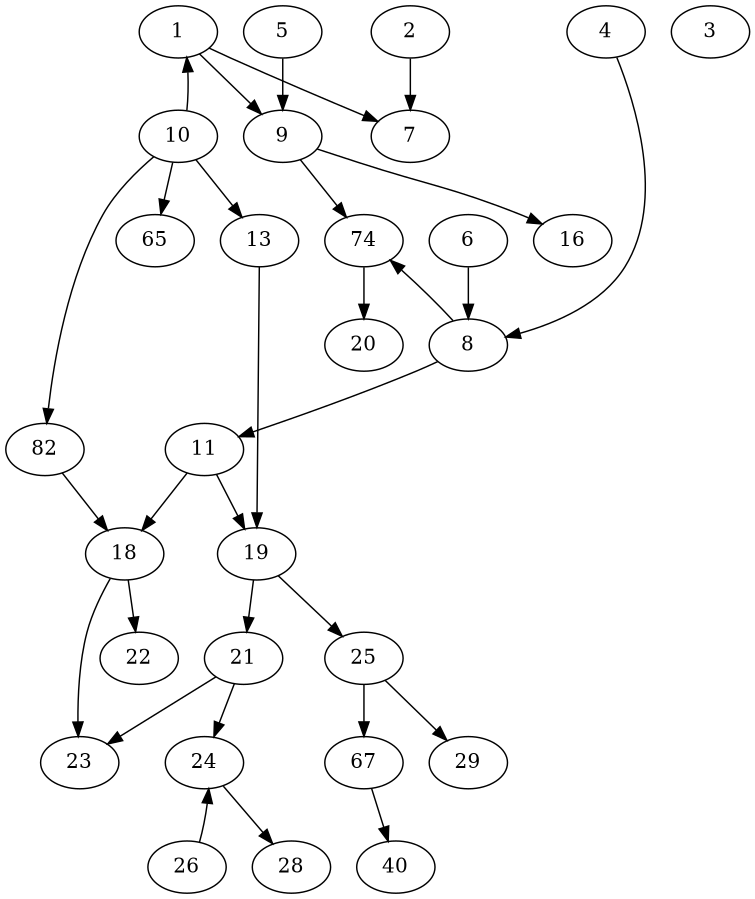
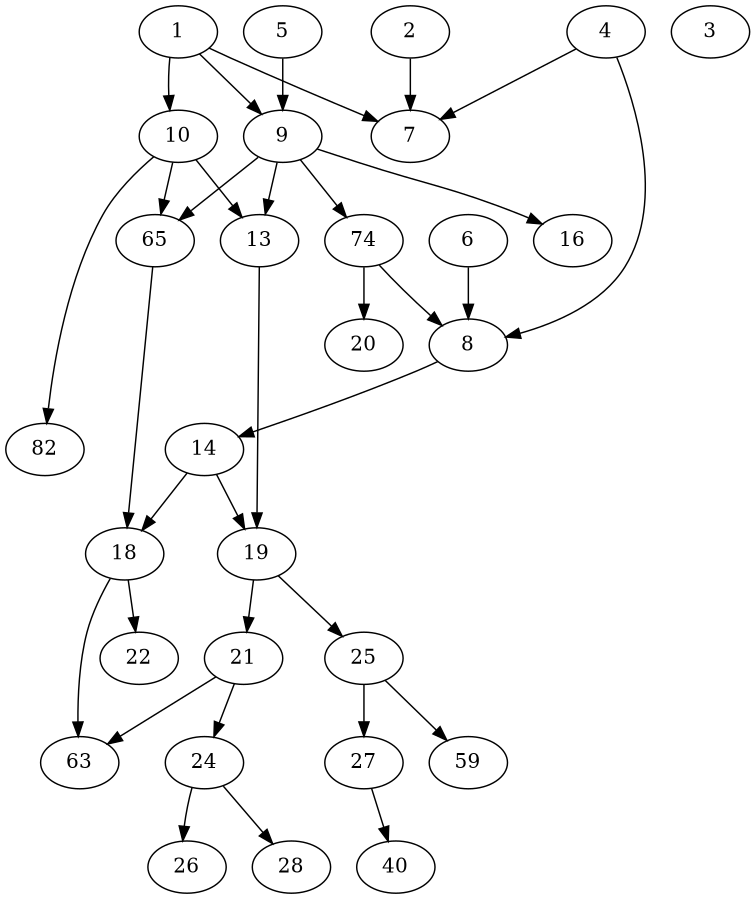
edge "4" -> "7": added
edge "10" -> "1": reversed
edge "9" -> "13": added
edge "9" -> "65": added
edge "8" -> "74": reversed
node "11": label "11" -> "14"
edge "82" -> "18": now "65" -> "18"
node "23": label "23" -> "63"
node "67": label "67" -> "27"
node "29": label "29" -> "59"
edge "26" -> "24": reversed
